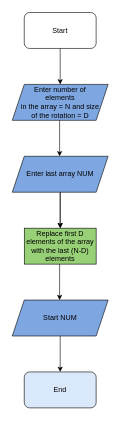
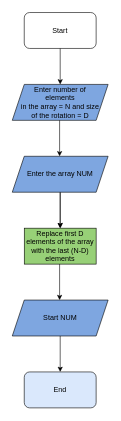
node "Enter last array NUM": label "Enter last array NUM" -> "Enter the array NUM"
